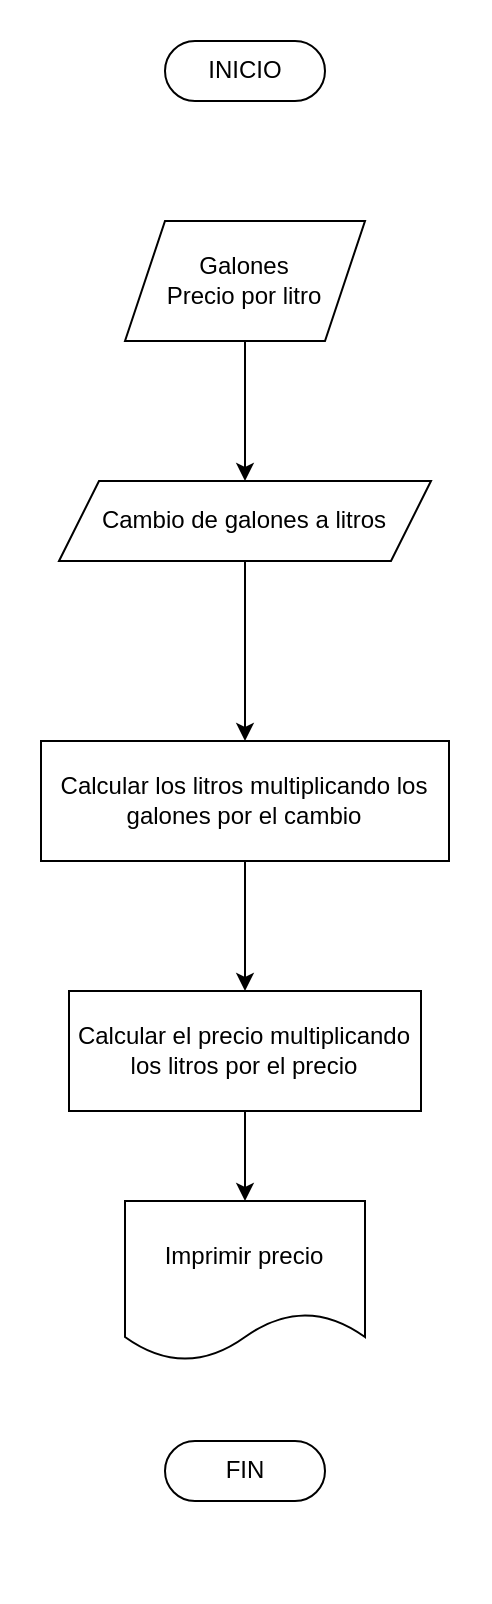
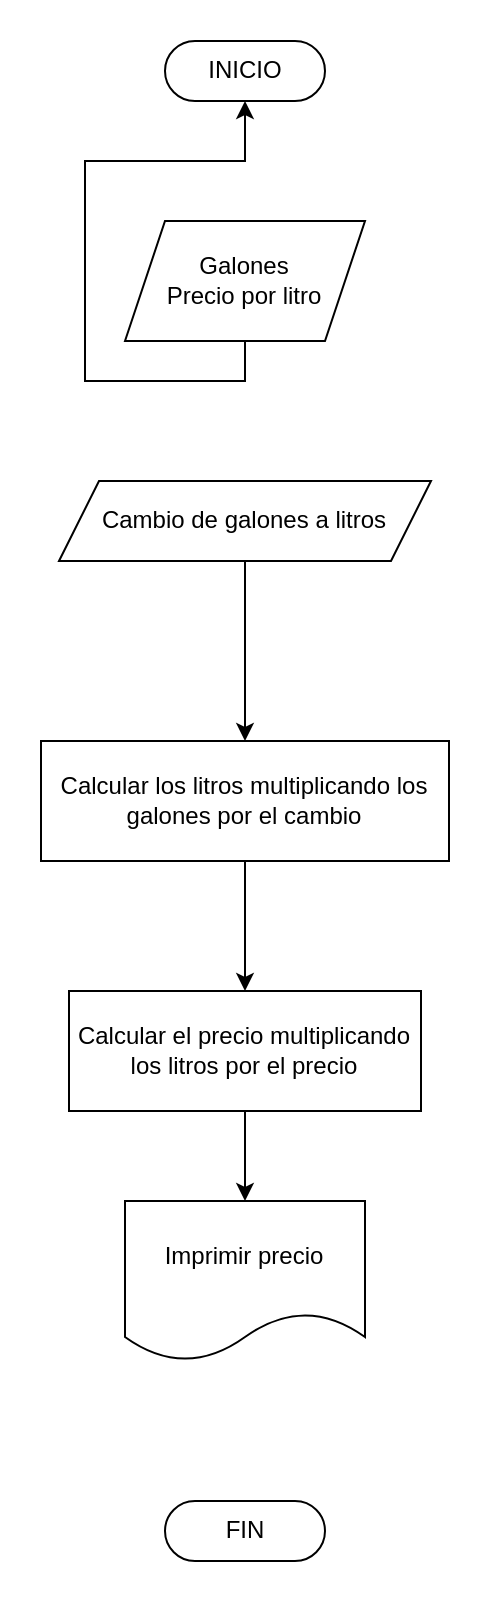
edge "Galones Precio por litro" -> "Cambio de galones a litros": now "Galones Precio por litro" -> "INICIO"
node "FIN": moved (245, 1471) -> (245, 1531)
